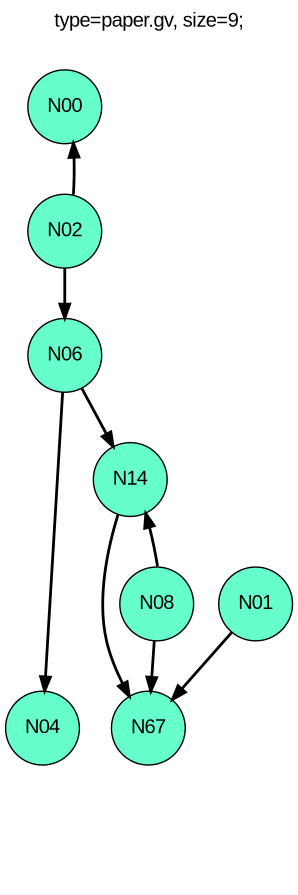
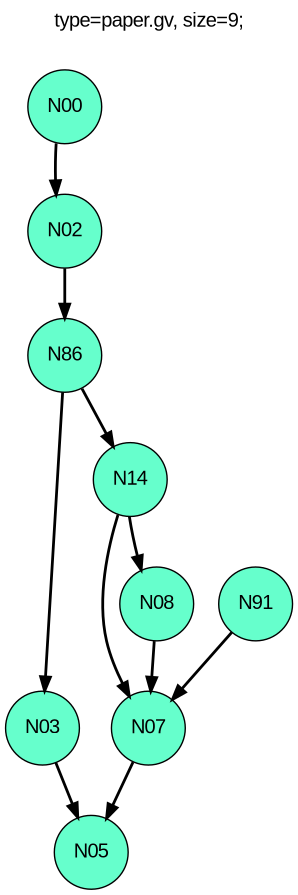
edge "N02" -> "N00": reversed
node "N06": label "N06" -> "N86"
edge "N08" -> "N14": reversed
node "N01": label "N01" -> "N91"
node "N04": label "N04" -> "N03"
node "N67": label "N67" -> "N07"
node "N05": added
